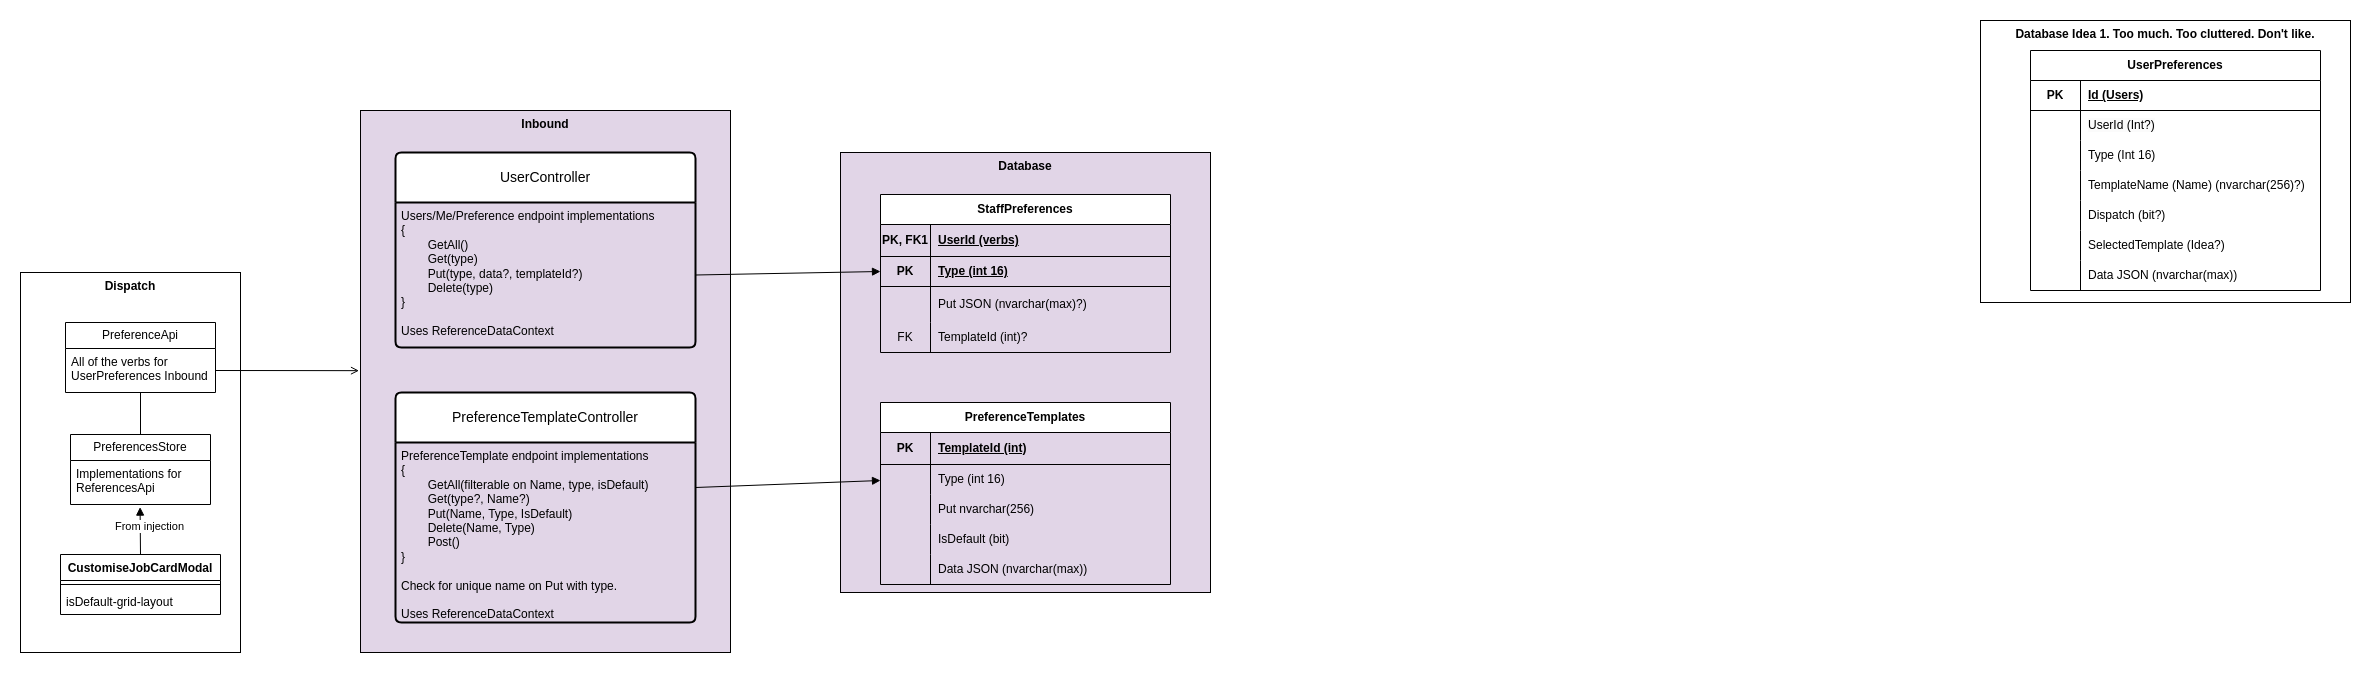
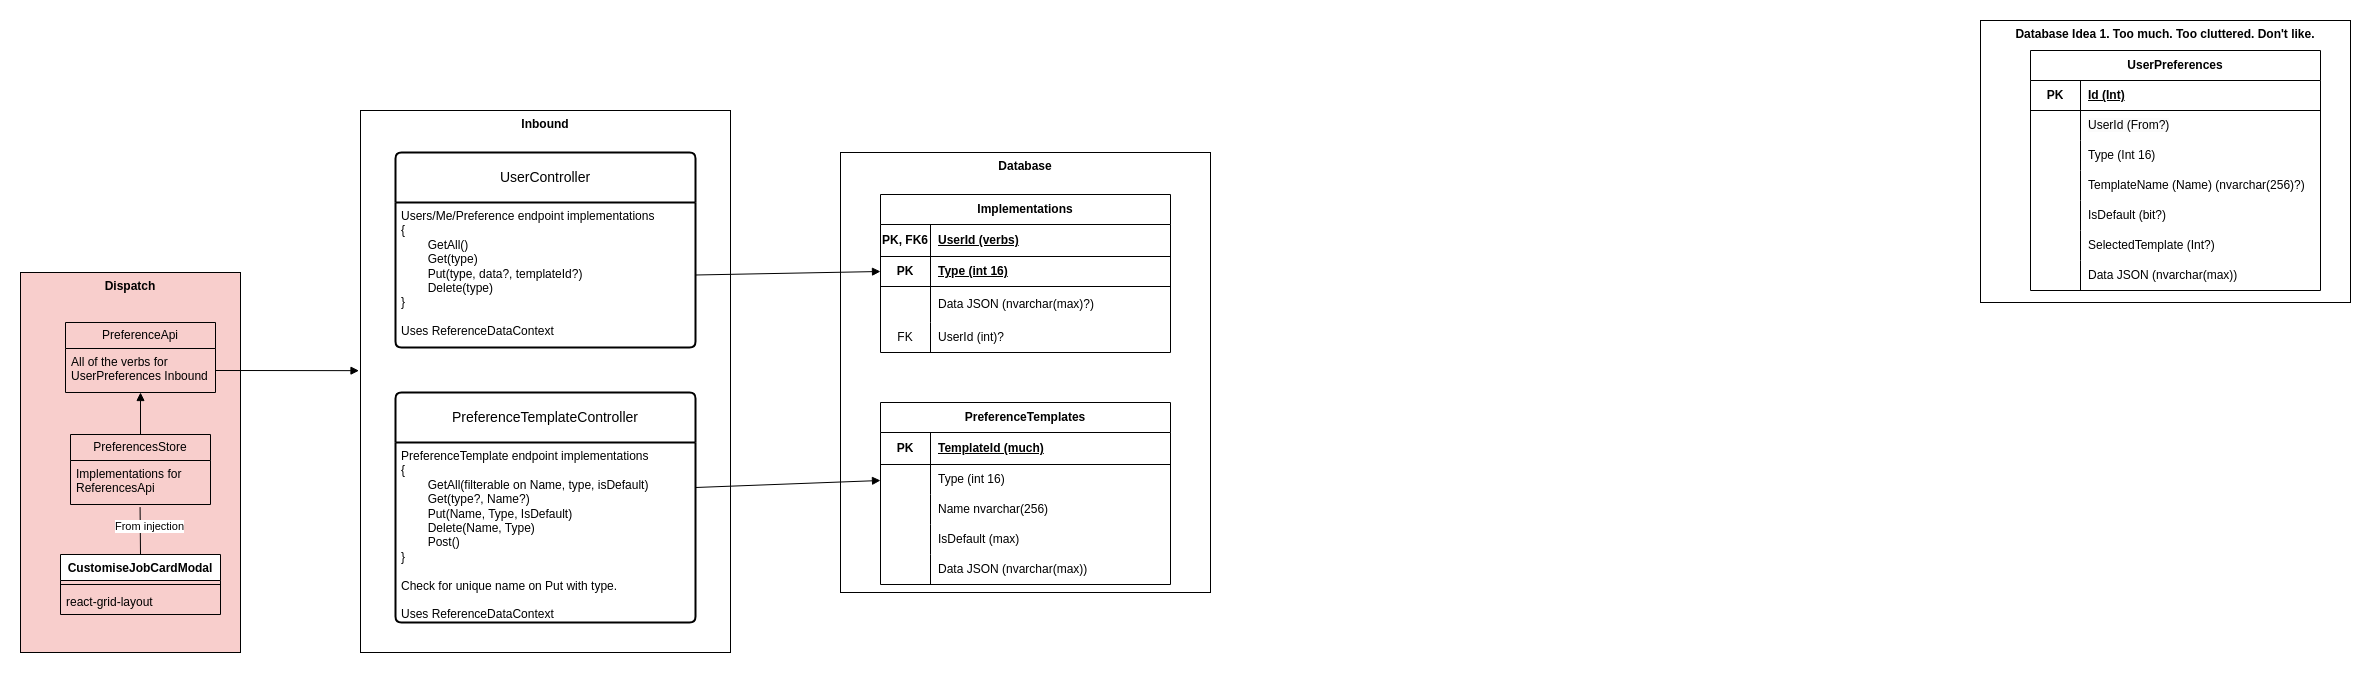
node "Id (Users)": label "Id (Users)" -> "Id (Int)"
node "UserId (Int?)": label "UserId (Int?)" -> "UserId (From?)"
node "StaffPreferences": label "StaffPreferences" -> "Implementations"
node "Dispatch (bit?)": label "Dispatch (bit?)" -> "IsDefault (bit?)"
node "PK, FK1": label "PK, FK1" -> "PK, FK6"
node "SelectedTemplate (Idea?)": label "SelectedTemplate (Idea?)" -> "SelectedTemplate (Int?)"
node "Put JSON (nvarchar(max)?)": label "Put JSON (nvarchar(max)?)" -> "Data JSON (nvarchar(max)?)"
node "TemplateId (int)?": label "TemplateId (int)?" -> "UserId (int)?"
edge "All of the verbs for UserPreferences Inbound" -> "Inbound": arrowhead open -> block
node "Database": fillcolor #e1d5e7 -> #ffffff
node "Inbound": fillcolor #e1d5e7 -> #ffffff
edge "All of the verbs for UserPreferences Inbound" -- "PreferencesStore": arrowhead none -> block
node "TemplateId (int)": label "TemplateId (int)" -> "TemplateId (much)"
node "Dispatch": fillcolor #ffffff -> #f8cecc
node "Put nvarchar(256)": label "Put nvarchar(256)" -> "Name nvarchar(256)"
edge "CustomiseJobCardModal" -> "Implementations for ReferencesApi": arrowhead block -> none
node "IsDefault (bit)": label "IsDefault (bit)" -> "IsDefault (max)"
node "isDefault-grid-layout": label "isDefault-grid-layout" -> "react-grid-layout"
